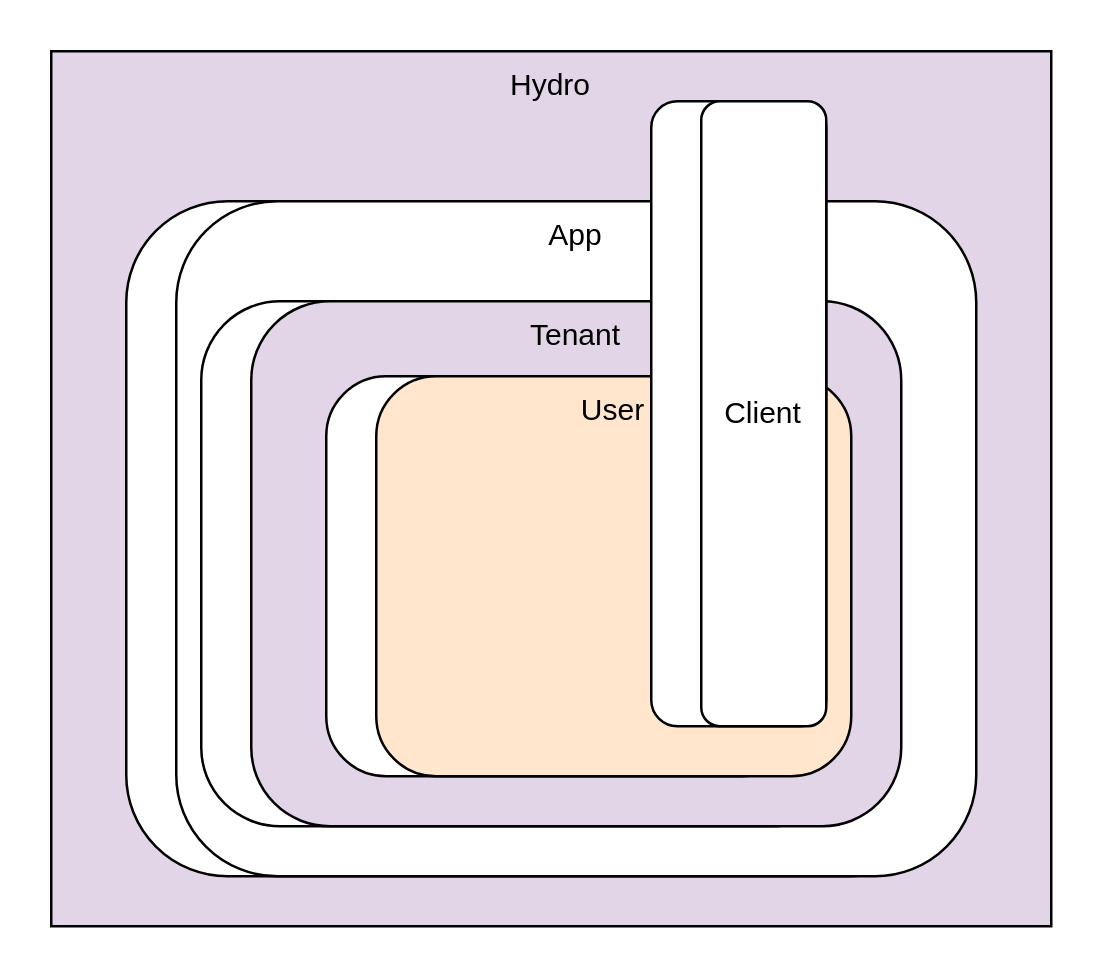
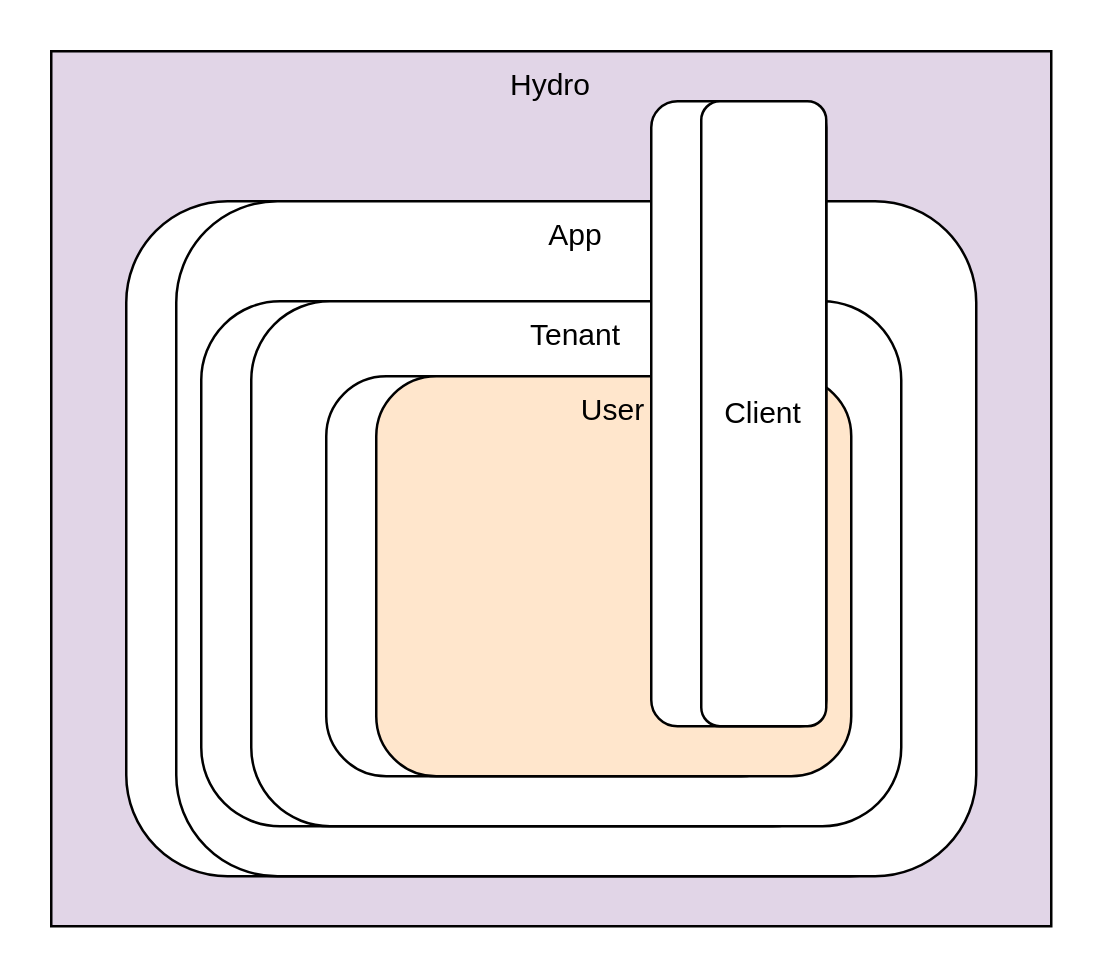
node "Tenant": fillcolor #e1d5e7 -> #ffffff
